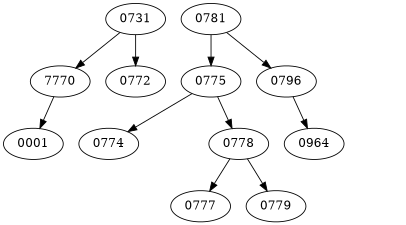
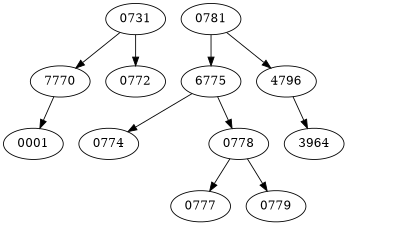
node "0775": label "0775" -> "6775"
node "0796": label "0796" -> "4796"
node "0964": label "0964" -> "3964"
